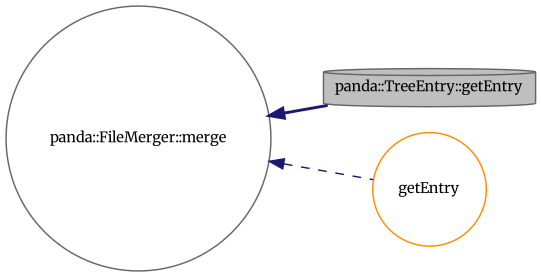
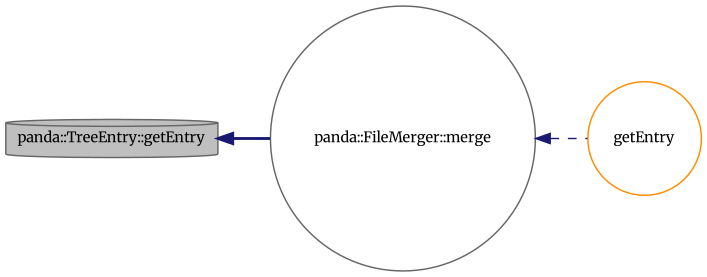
edge "panda::TreeEntry::getEntry" -> "panda::FileMerger::merge": reversed
